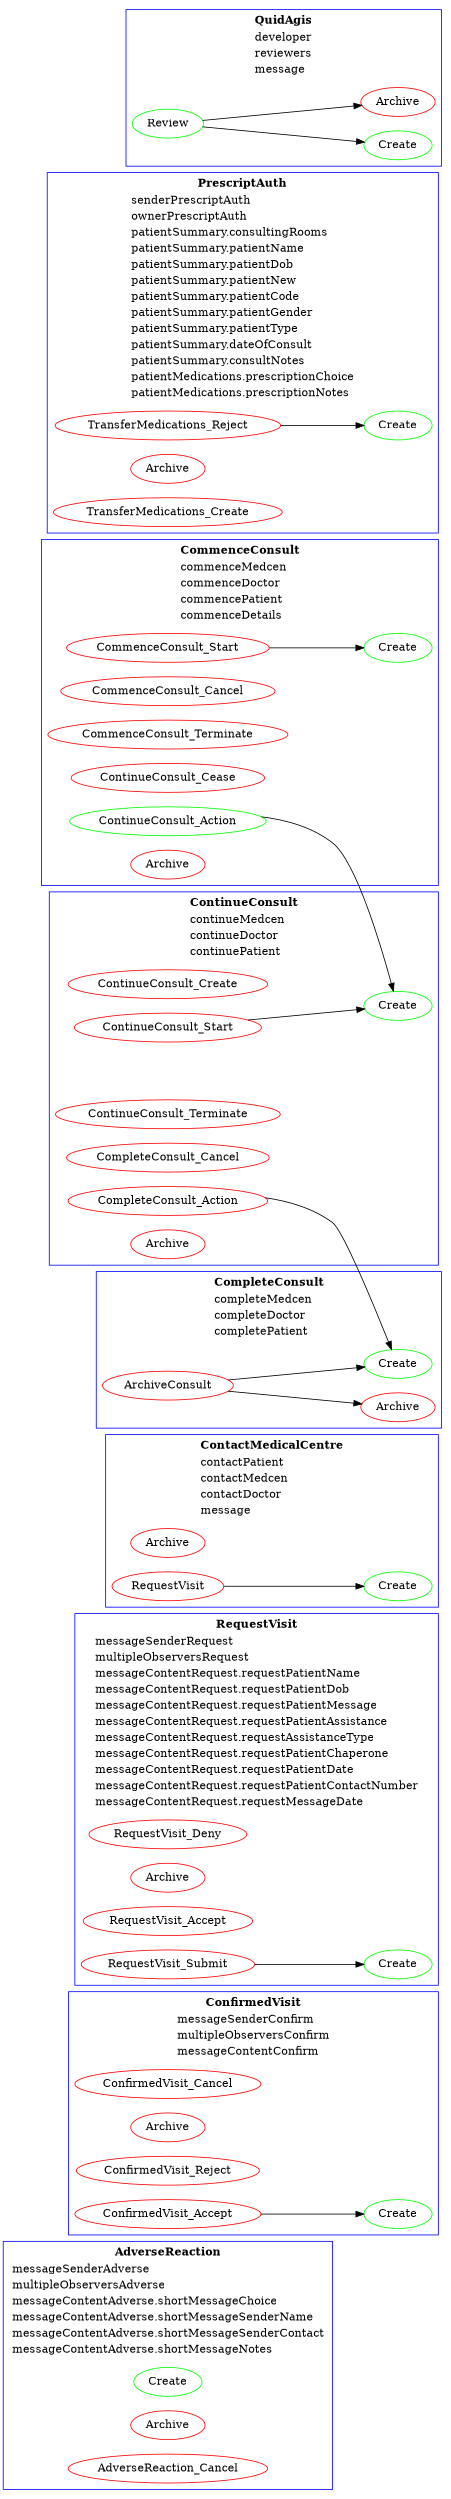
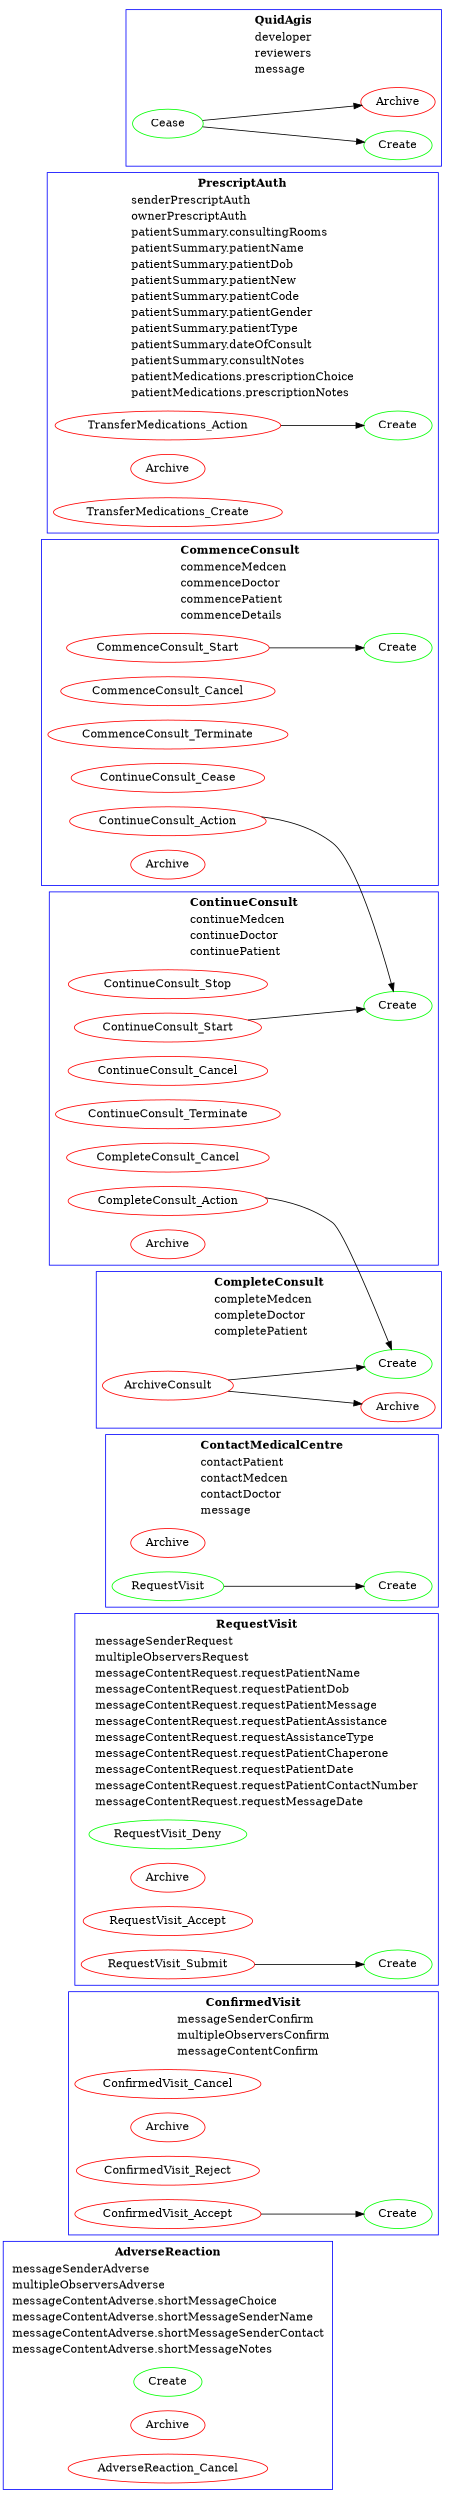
node "Review": label "Review" -> "Cease"
node "TransferMedications_Reject": label "TransferMedications_Reject" -> "TransferMedications_Action"
node "ContinueConsult_Action": color green -> red
node "ContinueConsult_Create": label "ContinueConsult_Create" -> "ContinueConsult_Stop"
node "ContinueConsult_Cancel": added
node "RequestVisit": color red -> green
node "RequestVisit_Deny": color red -> green
